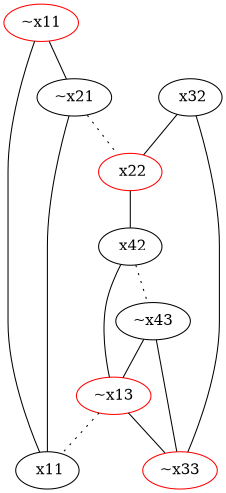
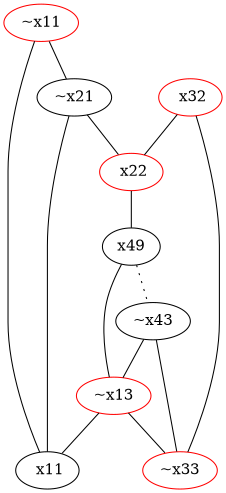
node "x32": color black -> red
edge "~x21" -- "x22": style dotted -> solid
node "x42": label "x42" -> "x49"
edge "~x13" -- "x11": style dotted -> solid
